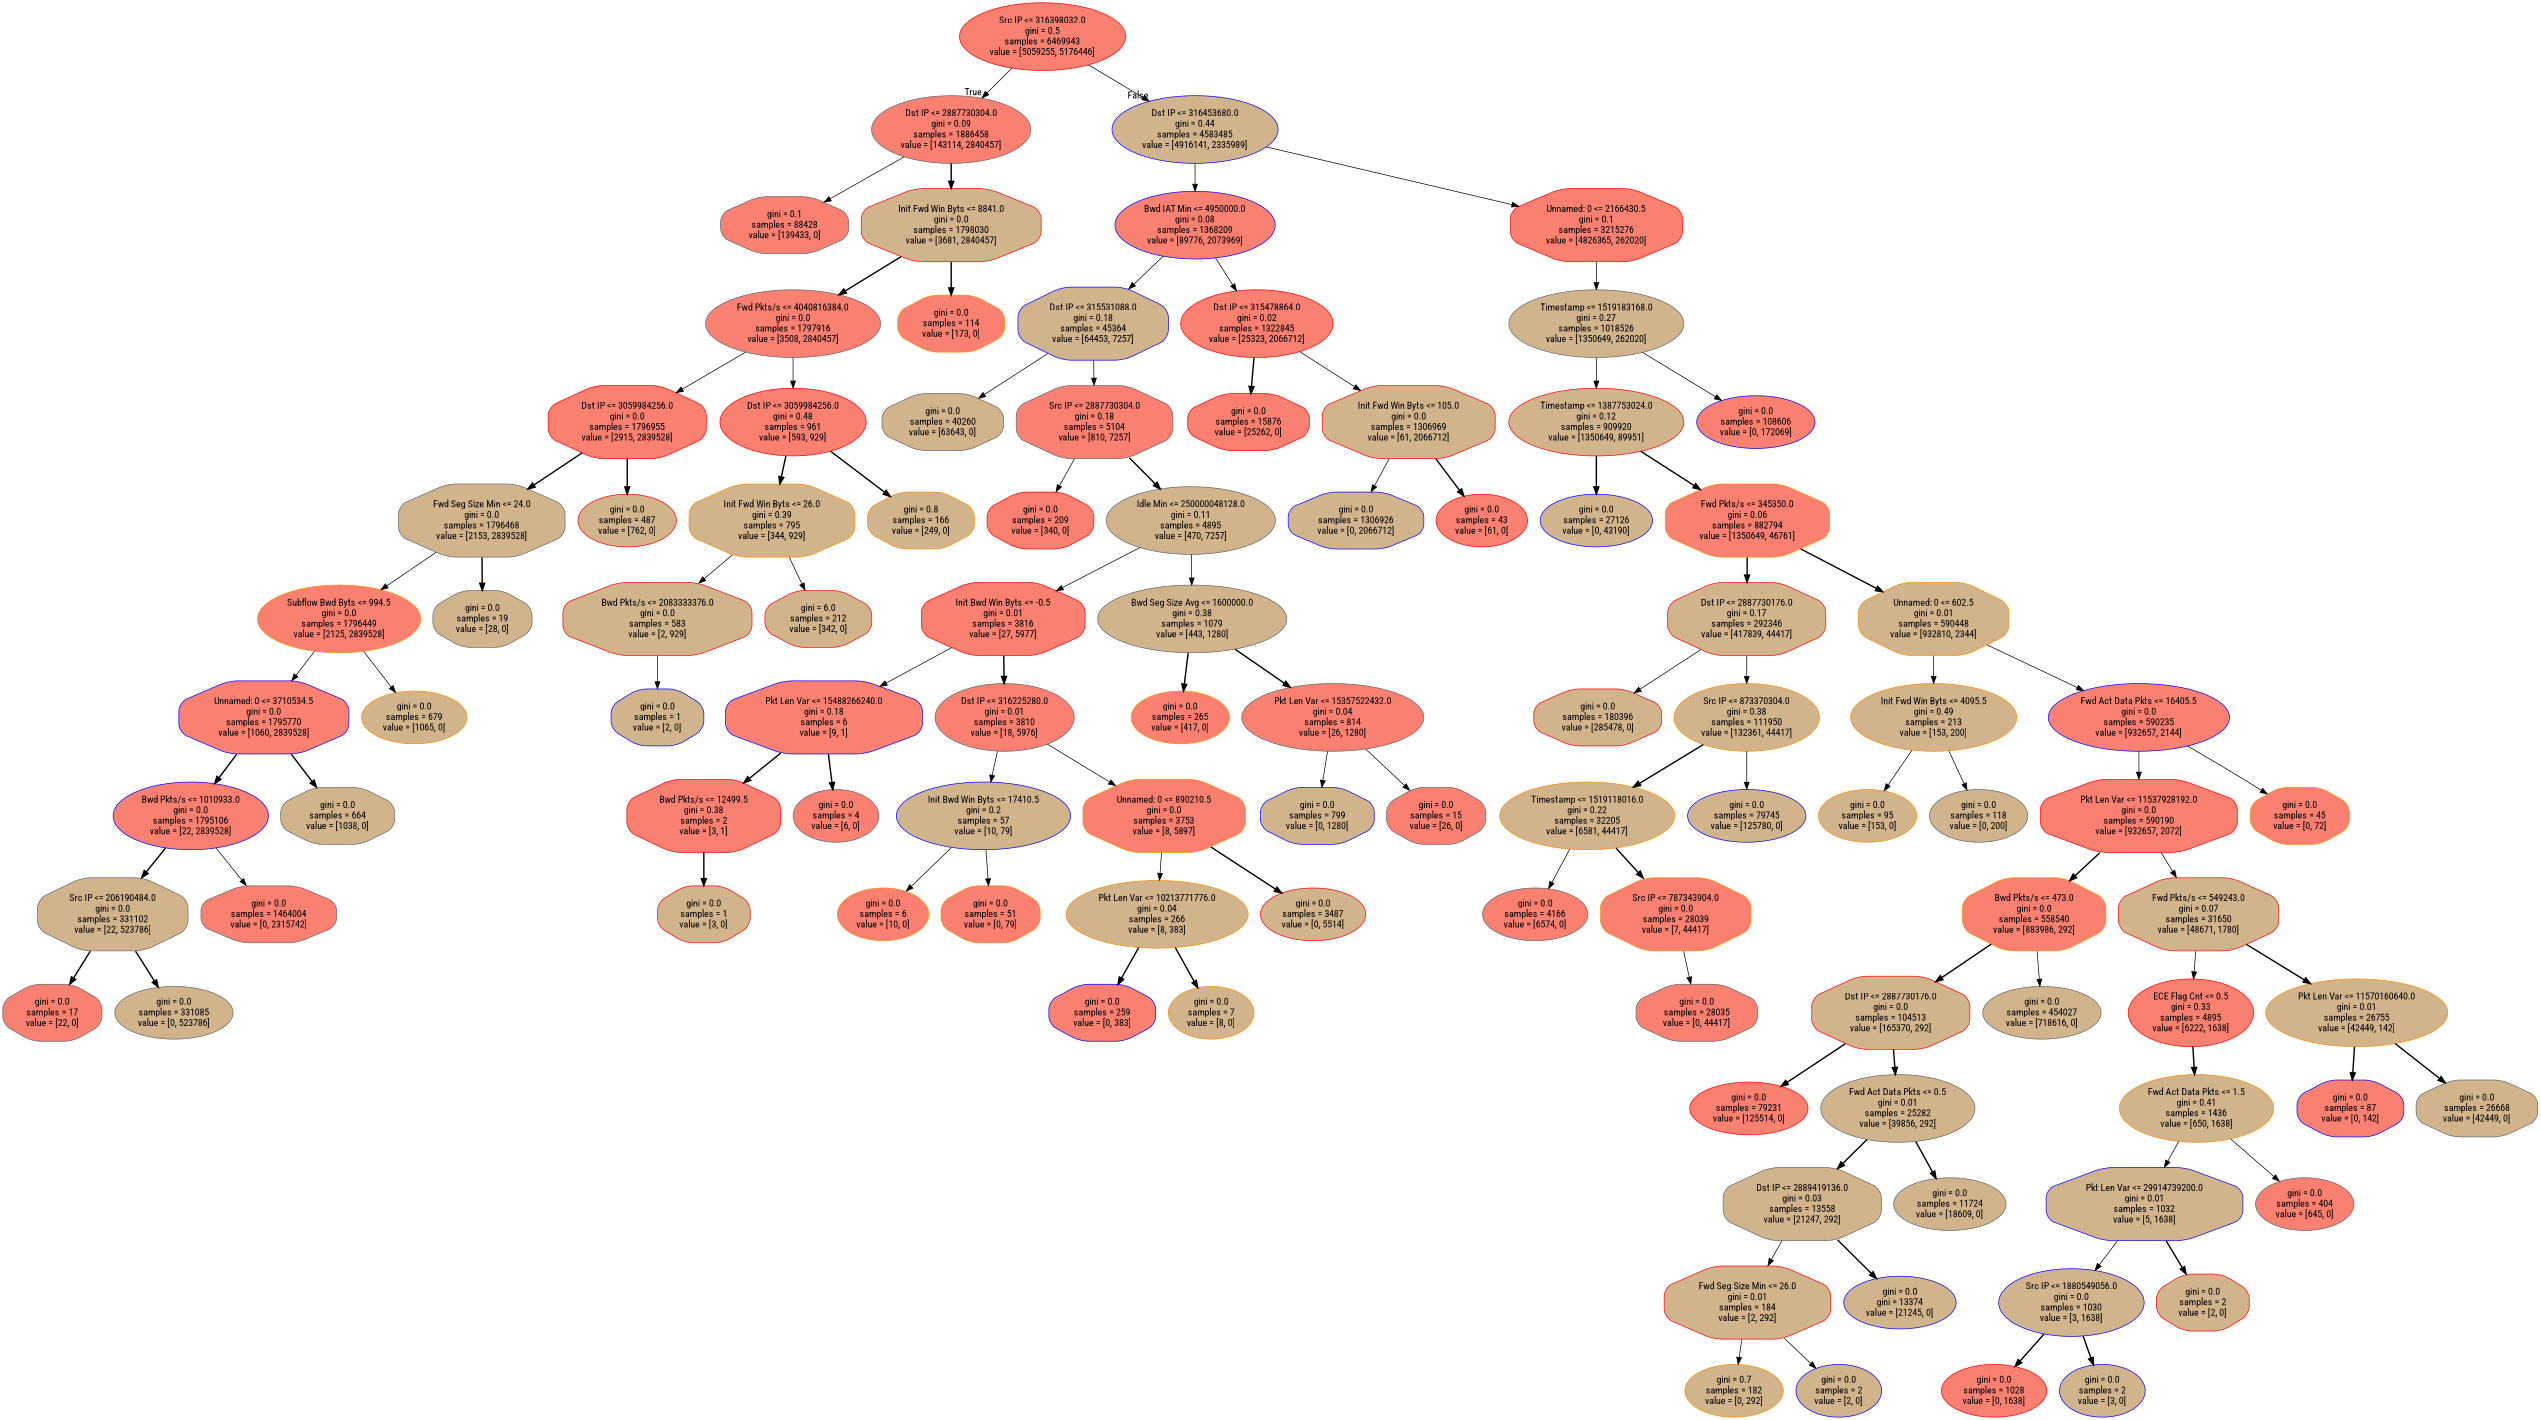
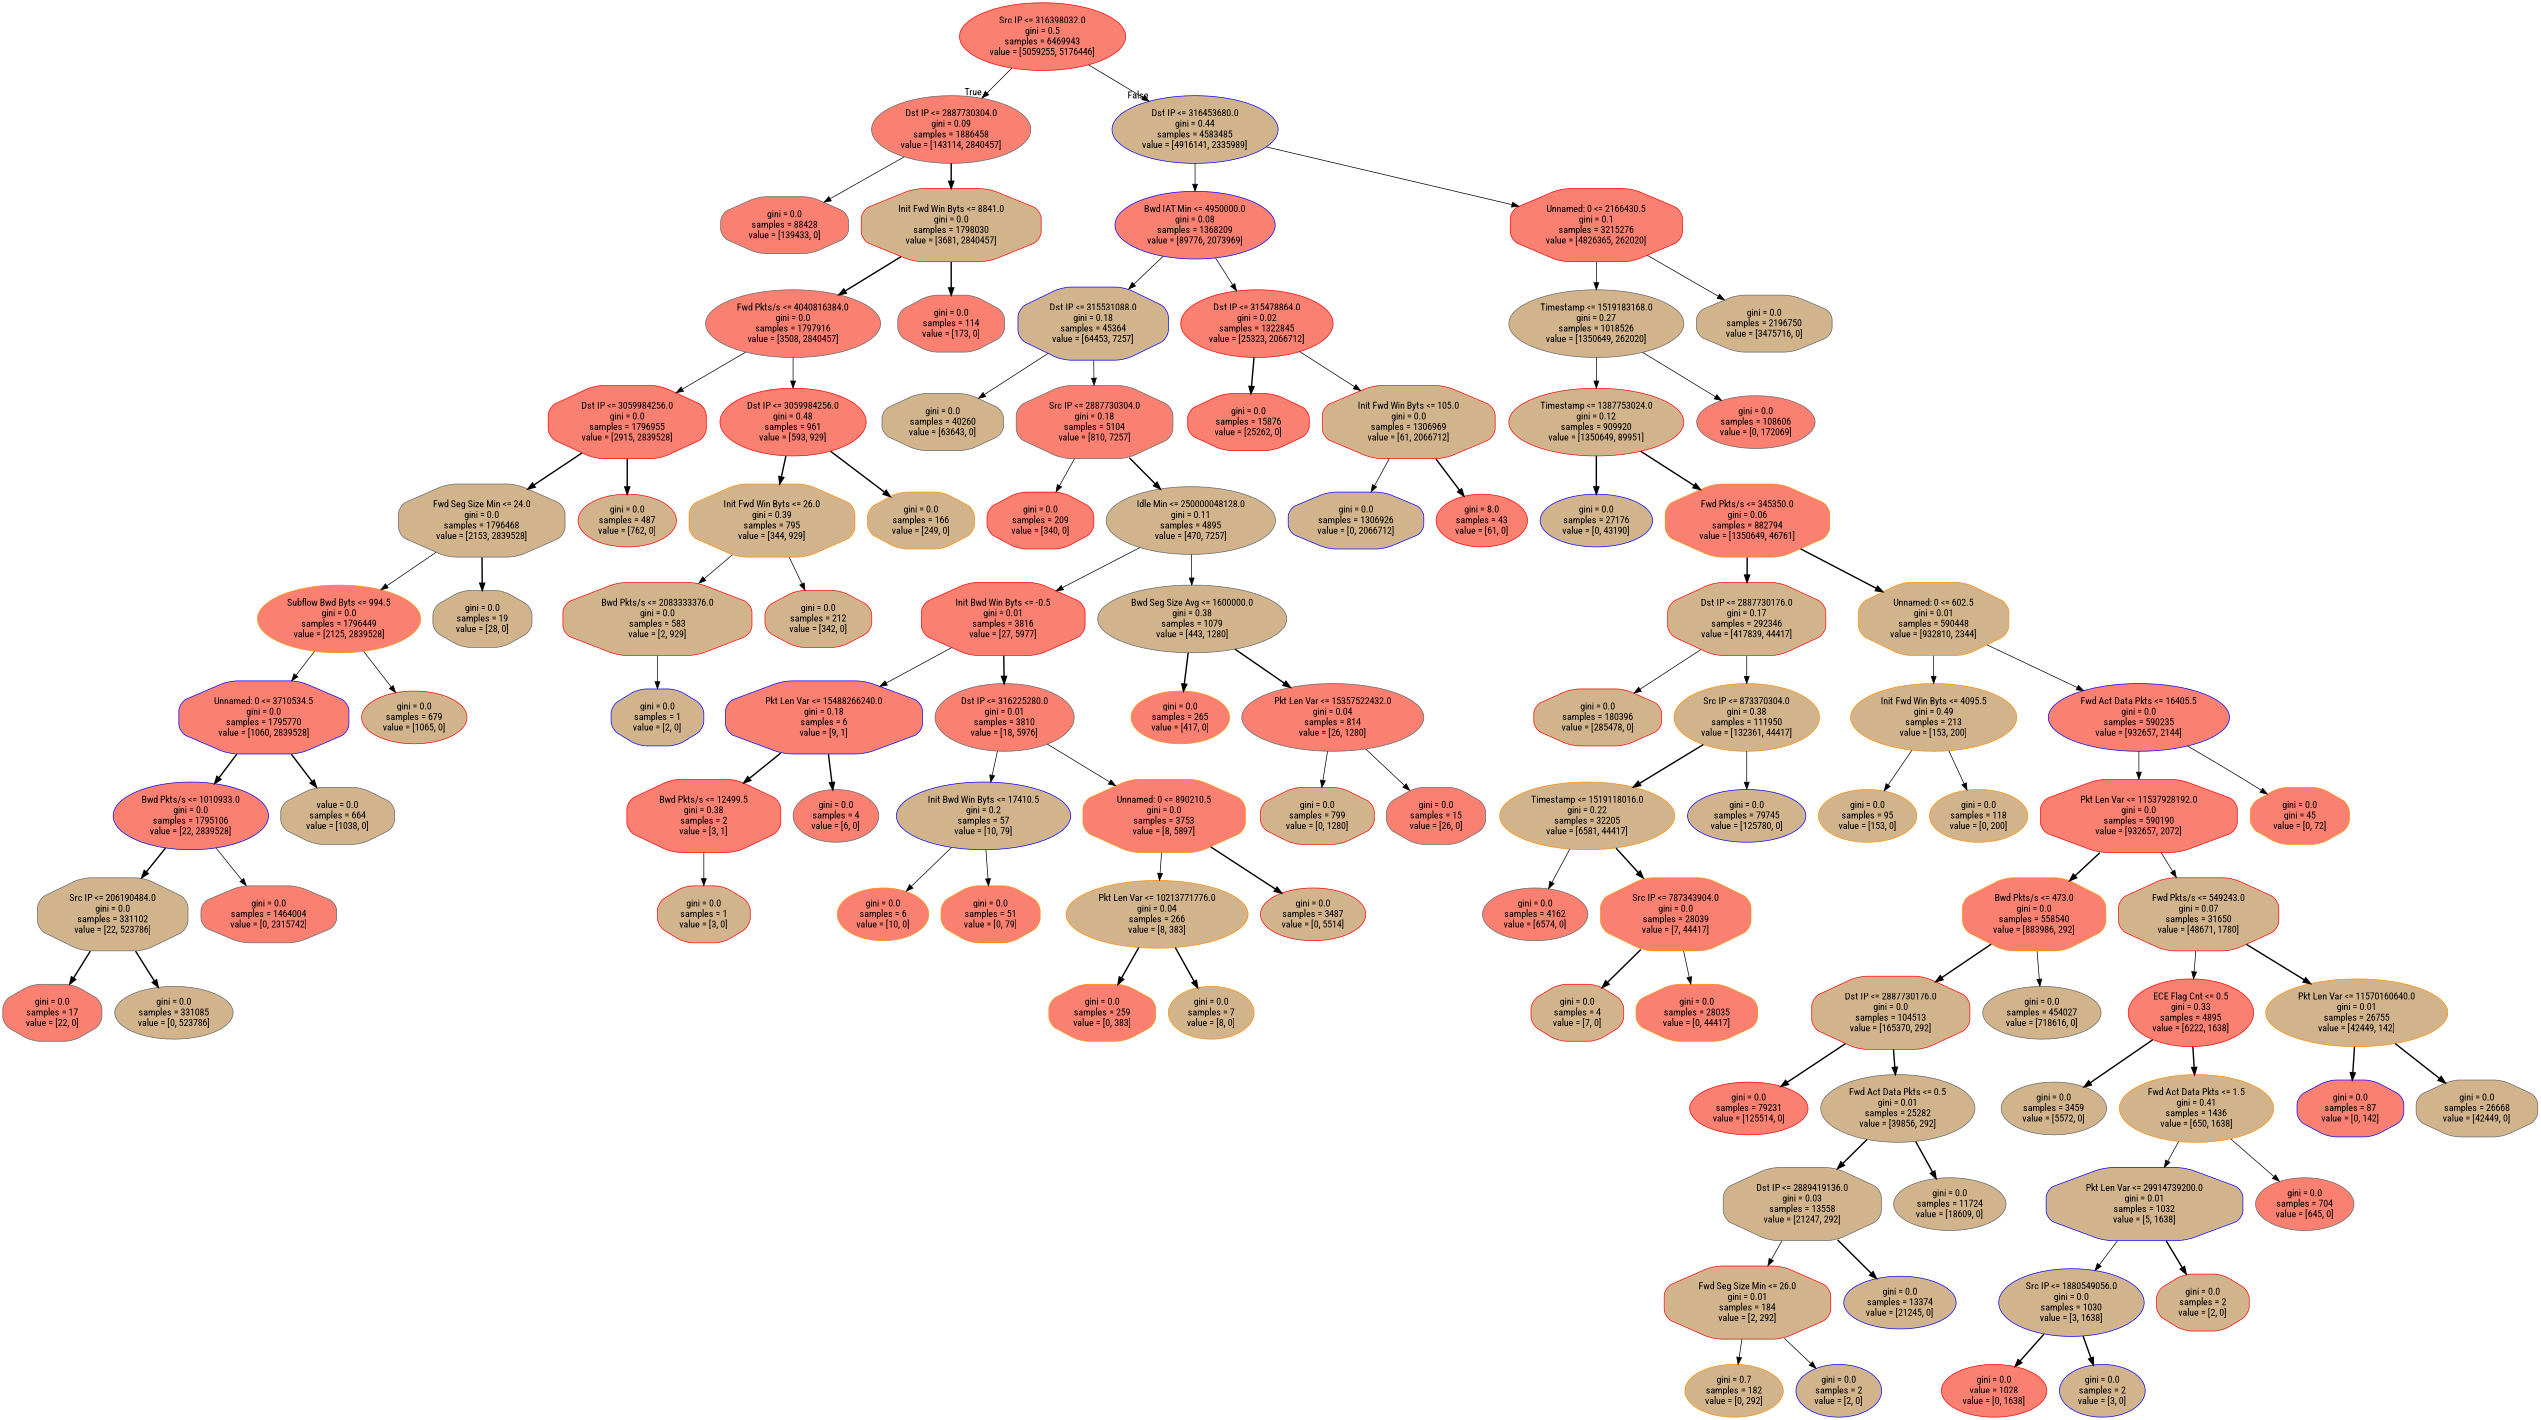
node "gini = 0.1 samples = 88428 value = [139433, 0]": label "gini = 0.1 samples = 88428 value = [139433, 0]" -> "gini = 0.0 samples = 88428 value = [139433, 0]"
node "gini = 0.0 samples = 114 value = [173, 0]": color darkorange -> gray40
node "gini = 0.0 samples = 2196750 value = [3475716, 0]": added
node "gini = 0.0 samples = 108606 value = [0, 172069]": color blue -> gray40
node "gini = 0.8 samples = 166 value = [249, 0]": label "gini = 0.8 samples = 166 value = [249, 0]" -> "gini = 0.0 samples = 166 value = [249, 0]"
node "gini = 0.0 samples = 43 value = [61, 0]": label "gini = 0.0 samples = 43 value = [61, 0]" -> "gini = 8.0 samples = 43 value = [61, 0]"
node "gini = 0.0 samples = 27126 value = [0, 43190]": label "gini = 0.0 samples = 27126 value = [0, 43190]" -> "gini = 0.0 samples = 27176 value = [0, 43190]"
node "gini = 6.0 samples = 212 value = [342, 0]": label "gini = 6.0 samples = 212 value = [342, 0]" -> "gini = 0.0 samples = 212 value = [342, 0]"
node "gini = 0.0 samples = 679 value = [1065, 0]": color darkorange -> red
node "gini = 0.0 samples = 664 value = [1038, 0]": label "gini = 0.0 samples = 664 value = [1038, 0]" -> "value = 0.0 samples = 664 value = [1038, 0]"
node "gini = 0.0 samples = 799 value = [0, 1280]": color blue -> red
node "gini = 0.0 samples = 118 value = [0, 200]": color gray40 -> darkorange
node "gini = 0.0 samples = 45 value = [0, 72]": label "gini = 0.0 samples = 45 value = [0, 72]" -> "gini = 0.0 gini = 45 value = [0, 72]"
edge "Bwd Pkts/s <= 12499.5 gini = 0.38 samples = 2 value = [3, 1]" -> "gini = 0.0 samples = 1 value = [3, 0]": style bold -> solid
node "gini = 0.0 samples = 4166 value = [6574, 0]": label "gini = 0.0 samples = 4166 value = [6574, 0]" -> "gini = 0.0 samples = 4162 value = [6574, 0]"
node "gini = 0.0 samples = 259 value = [0, 383]": color blue -> darkorange
node "gini = 0.0 samples = 4 value = [7, 0]": added
node "gini = 0.0 samples = 28035 value = [0, 44417]": color gray40 -> darkorange
node "gini = 0.0 samples = 3459 value = [5572, 0]": added
node "gini = 0.0 samples = 404 value = [645, 0]": label "gini = 0.0 samples = 404 value = [645, 0]" -> "gini = 0.0 samples = 704 value = [645, 0]"
node "gini = 0.0 gini = 13374 value = [21245, 0]": label "gini = 0.0 gini = 13374 value = [21245, 0]" -> "gini = 0.0 samples = 13374 value = [21245, 0]"
node "gini = 0.0 samples = 1028 value = [0, 1638]": label "gini = 0.0 samples = 1028 value = [0, 1638]" -> "gini = 0.0 value = 1028 value = [0, 1638]"
